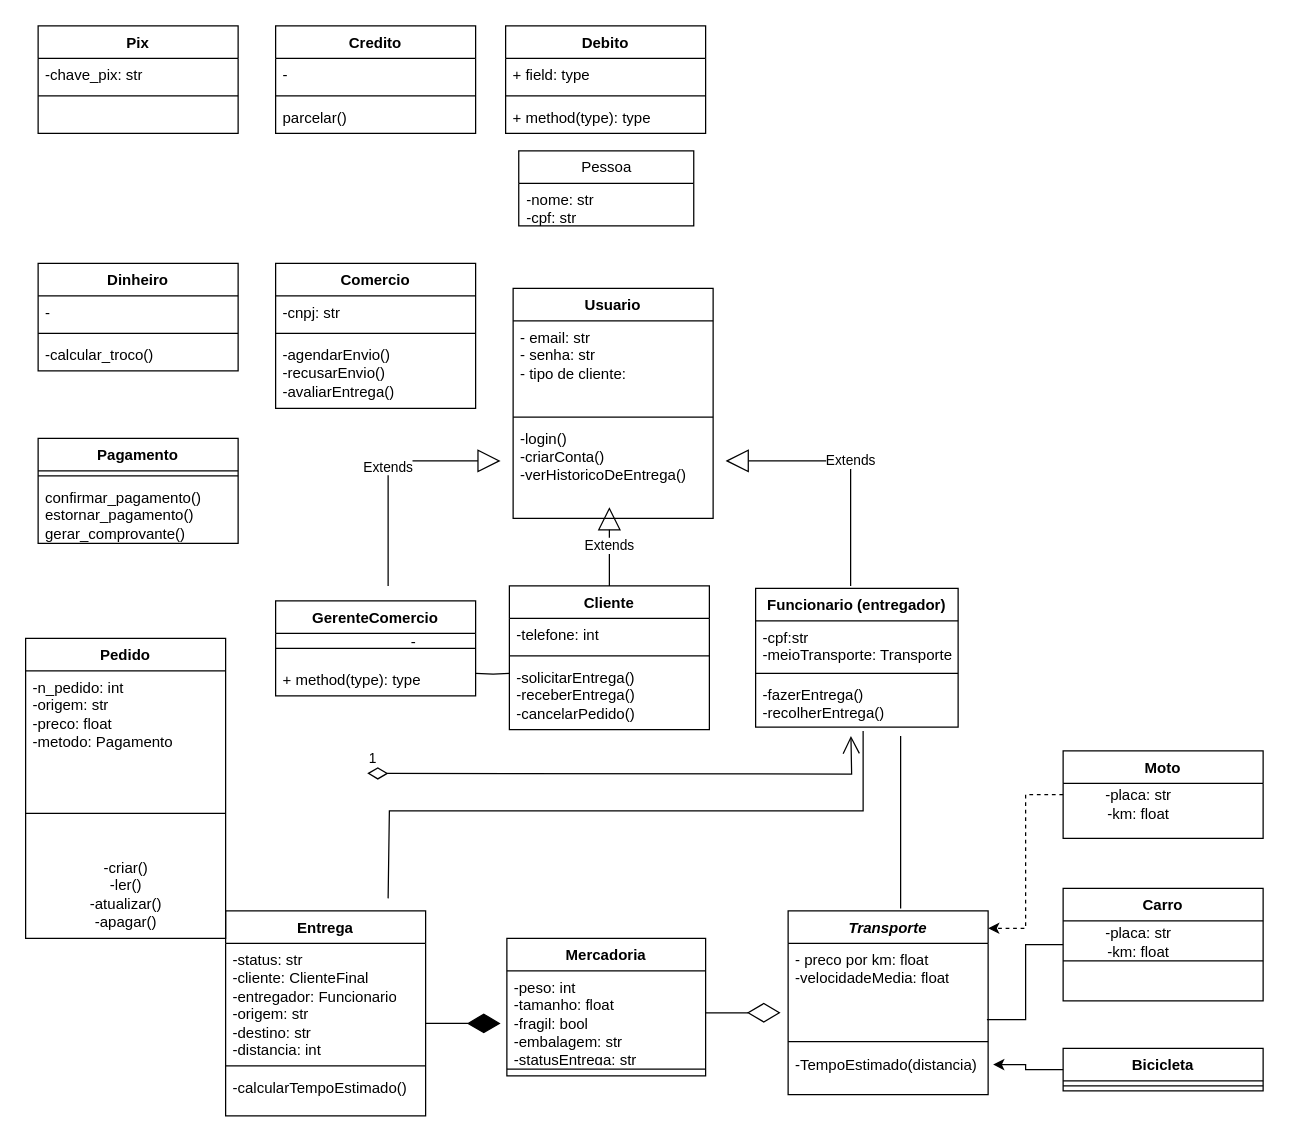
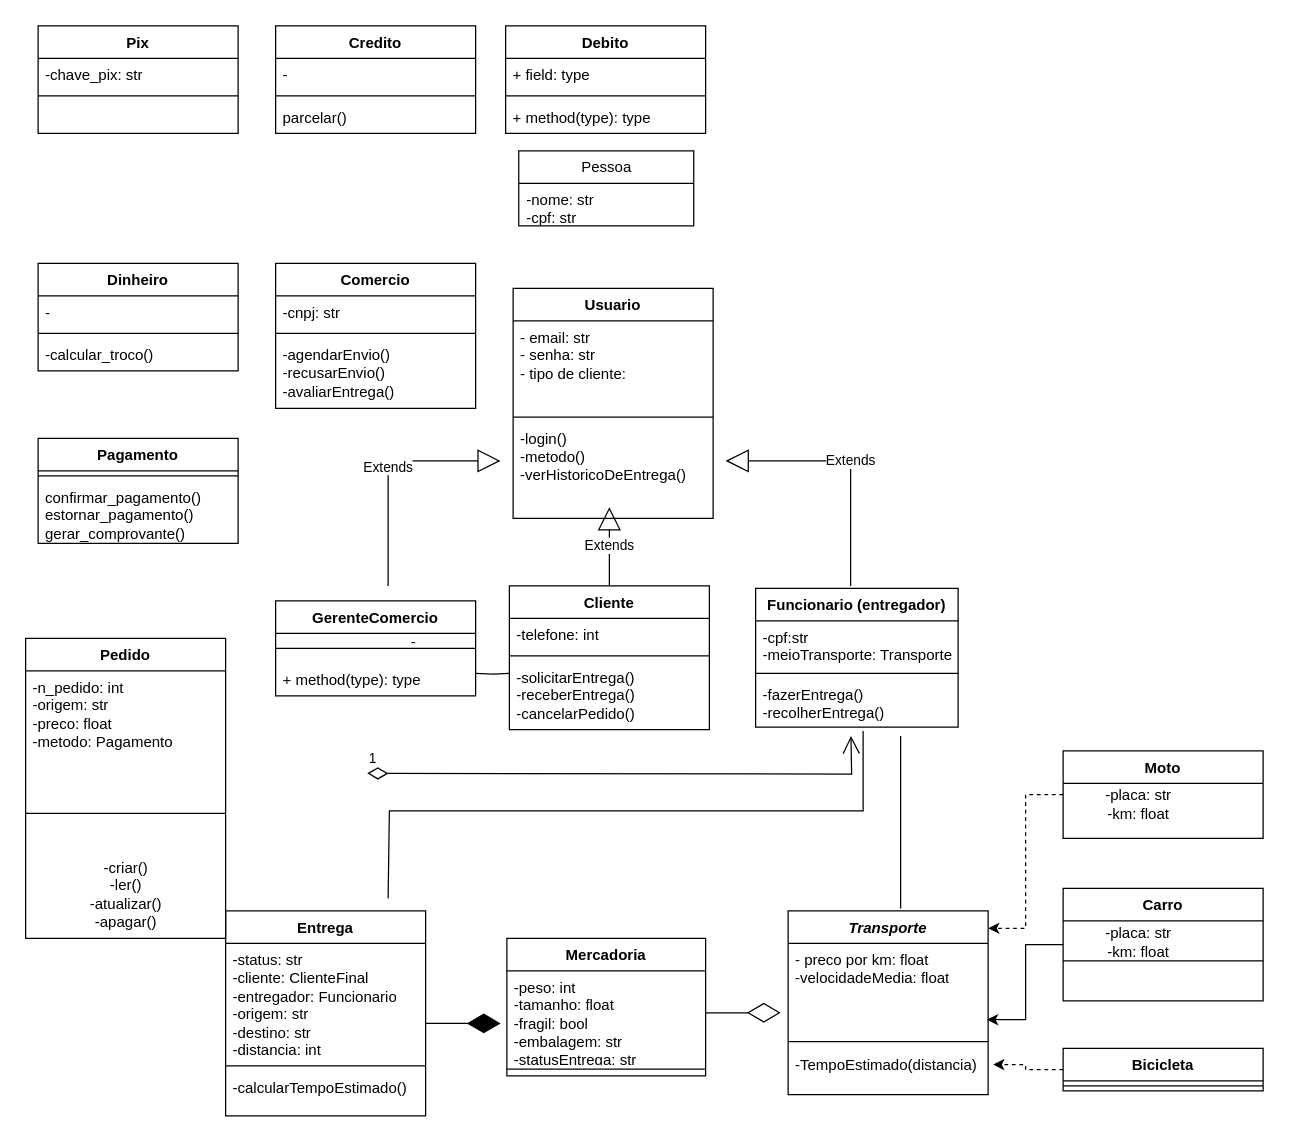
node "-login() -criarConta() -verHistoricoDeEntrega()": label "-login() -criarConta() -verHistoricoDeEntrega()" -> "-login() -metodo() -verHistoricoDeEntrega()"
edge "Carro" -- "- preco por km: float -velocidadeMedia: float": arrowhead none -> classic
edge "Bicicleta" -> "-TempoEstimado(distancia)": style solid -> dashed
